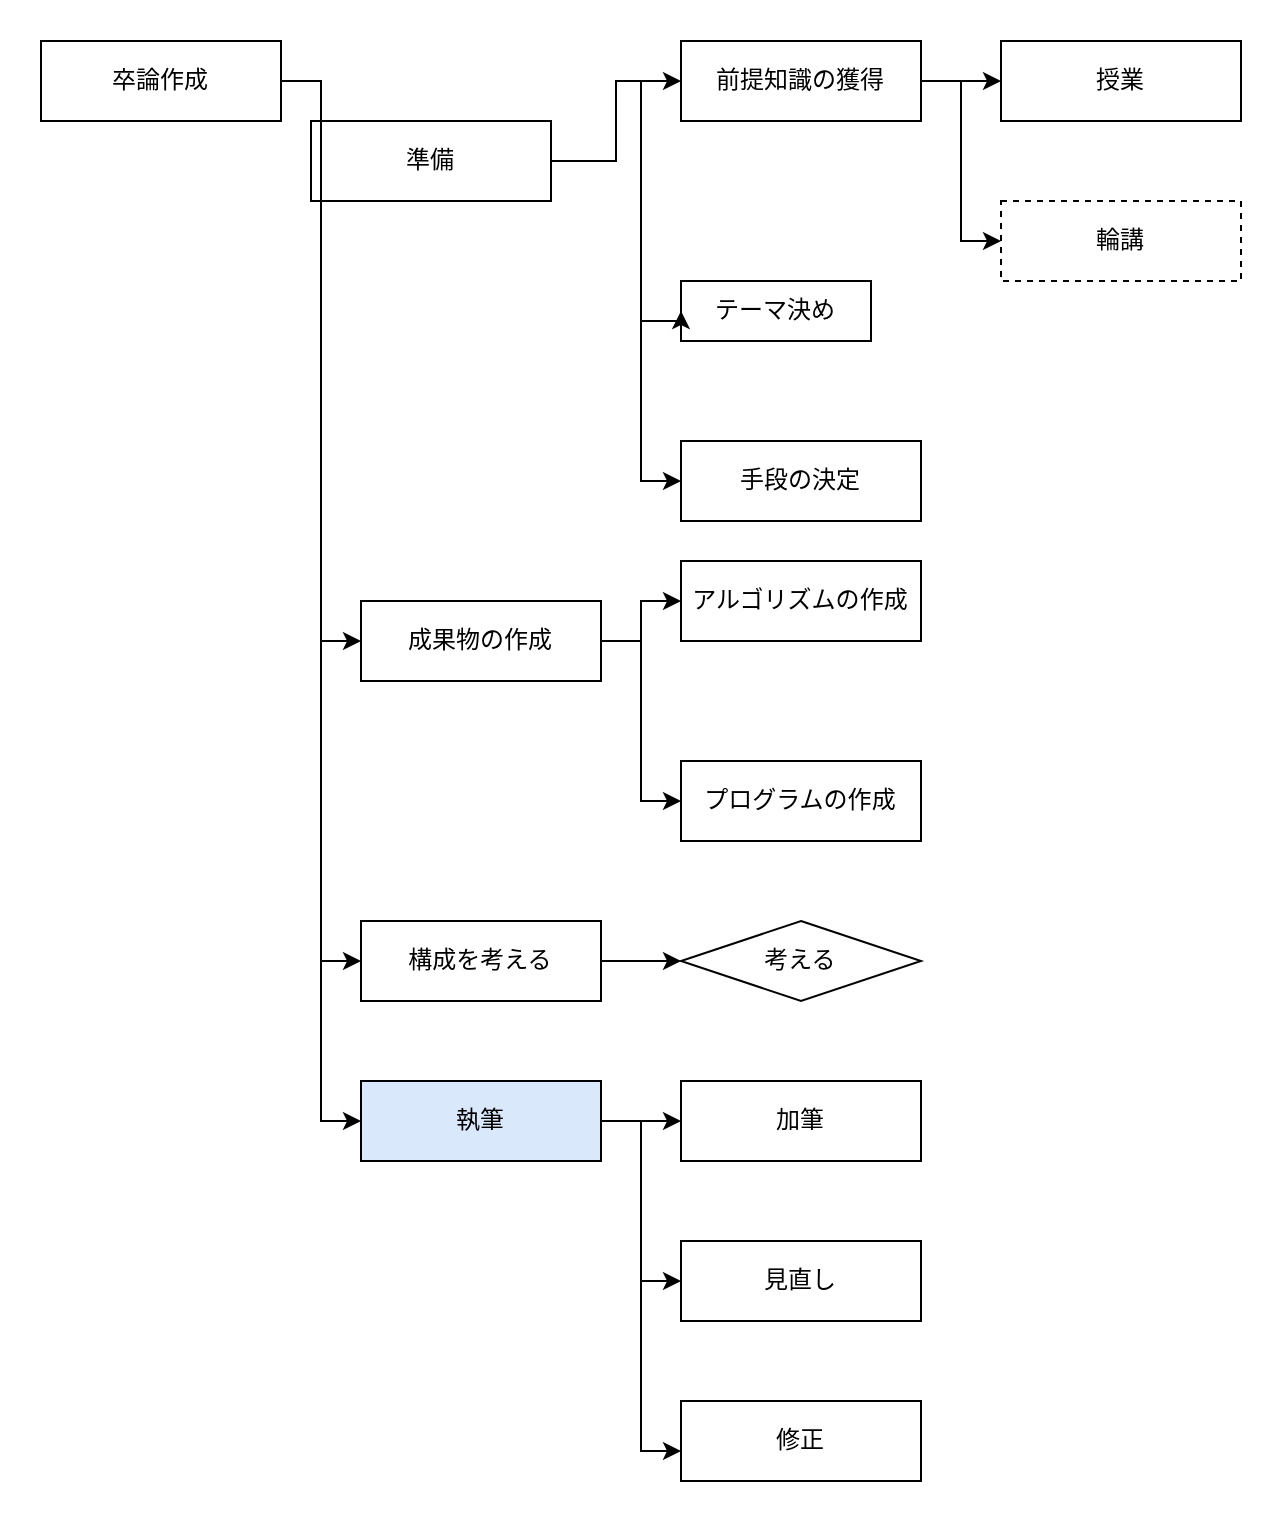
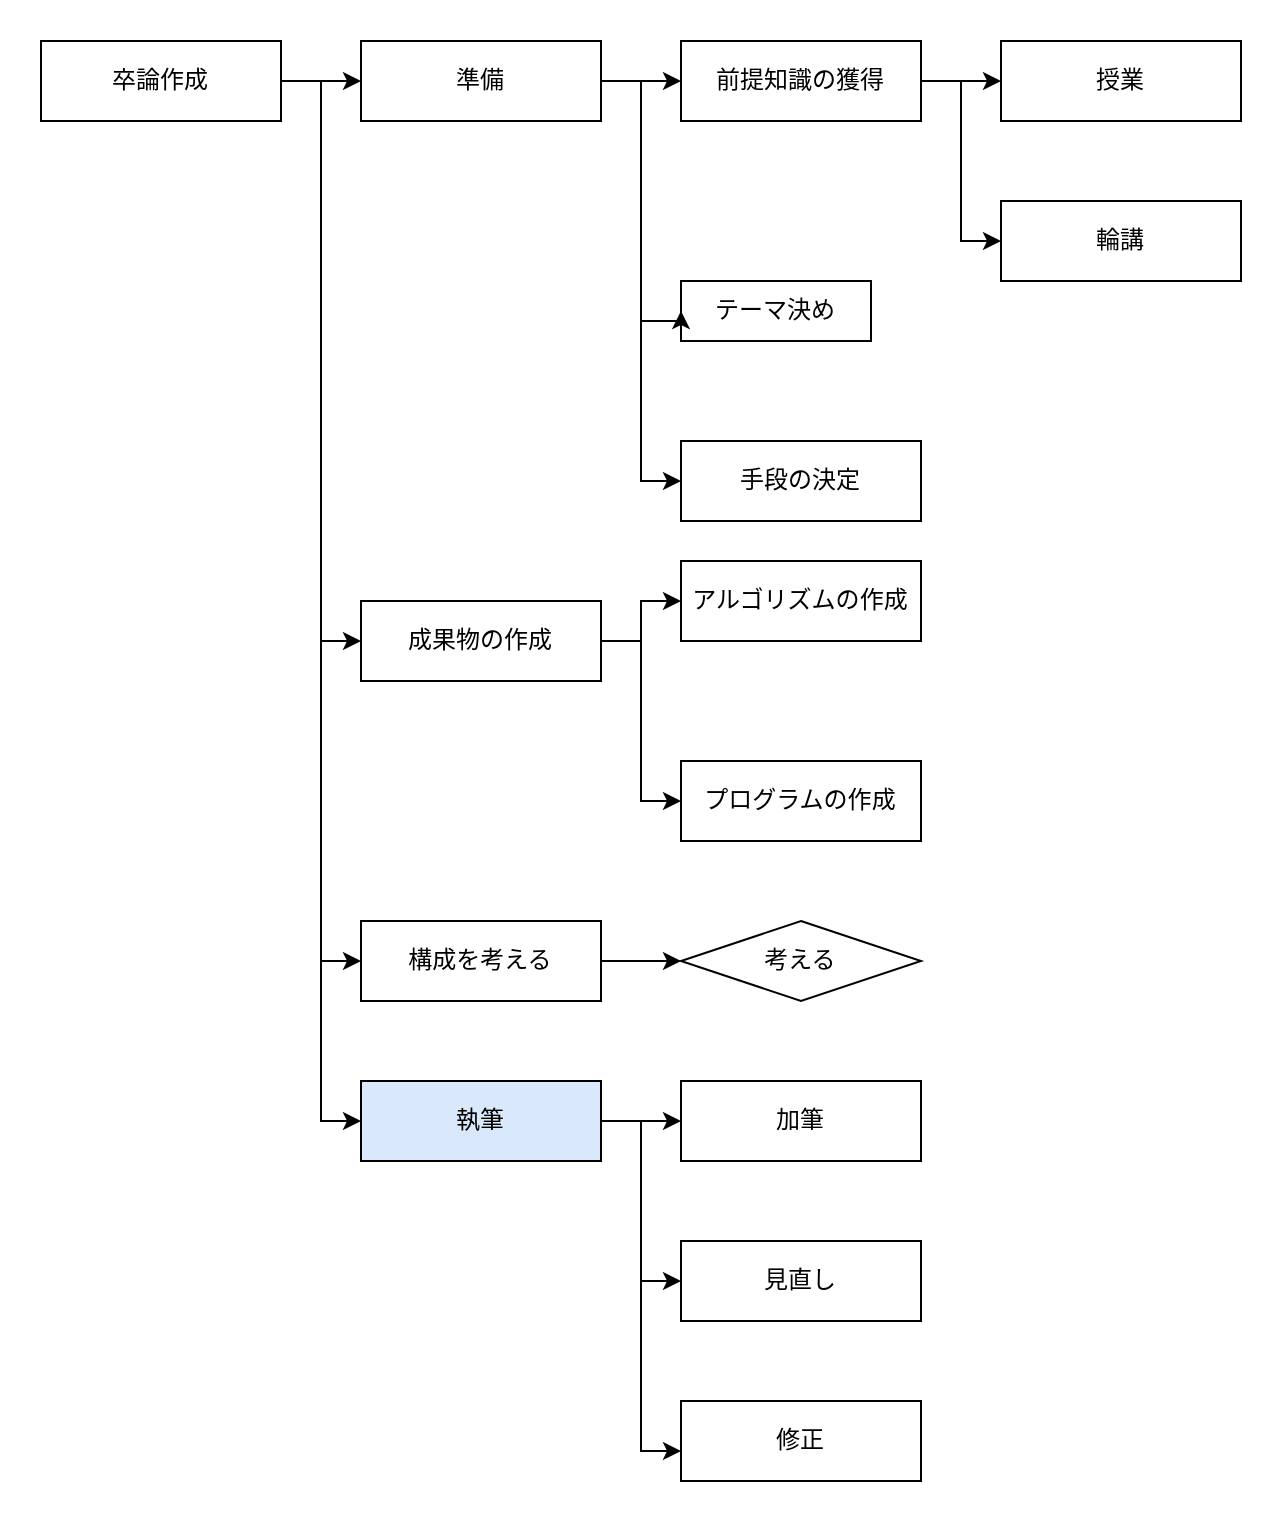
node "準備": moved (431, 161) -> (481, 81)
node "輪講": style dashed -> solid
